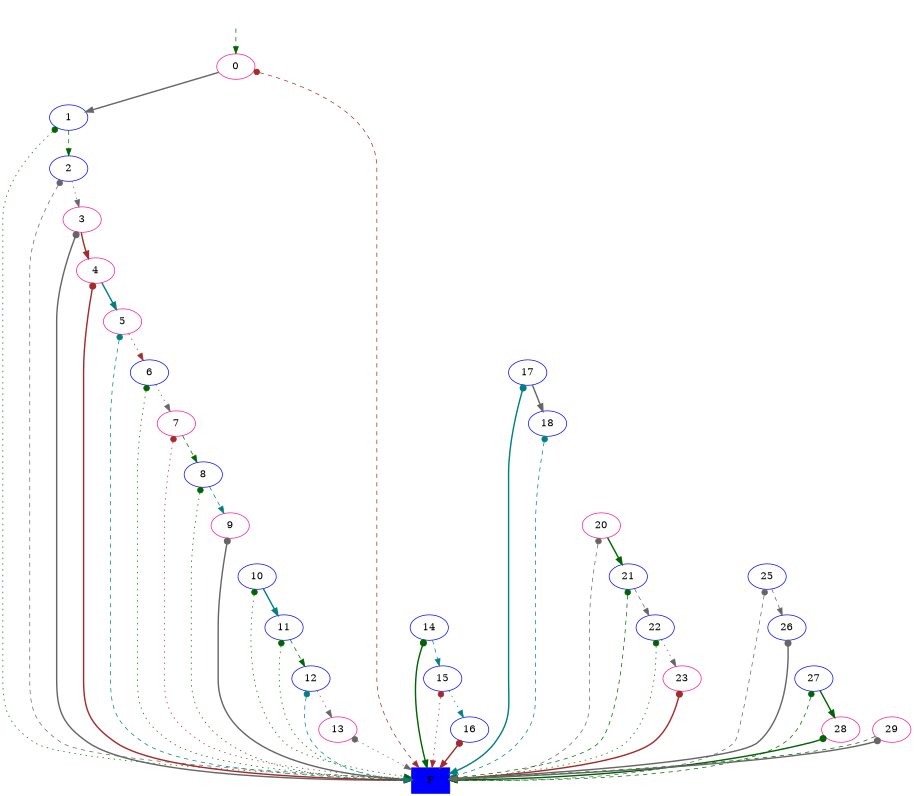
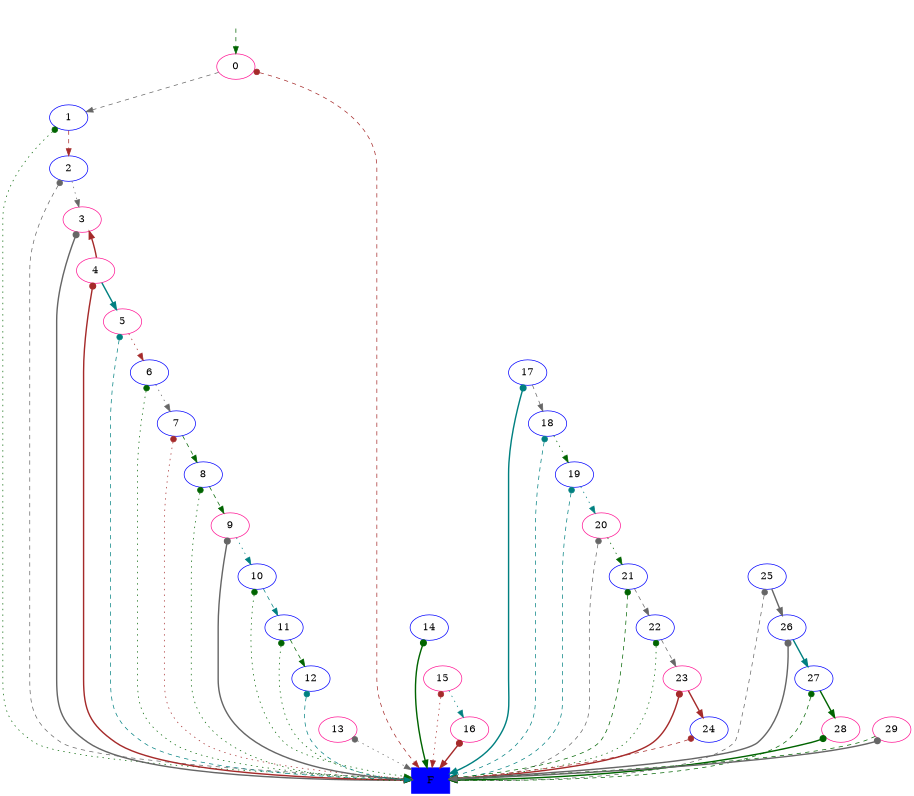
edge "0" -> "1": style bold -> dashed
edge "1" -> "2": color darkgreen -> brown
edge "3" -> "4": reversed
edge "17" -> "18": style bold -> dashed
node "7": color deeppink -> blue
node "19": added
edge "8" -> "9": color teal -> darkgreen
edge "9" -> "10": added
edge "20" -> "21": style bold -> dotted
edge "10" -> "11": style bold -> dashed
edge "25" -> "26": style dashed -> bold
edge "14" -> "15": removed
edge "22" -> "23": style dotted -> dashed
edge "26" -> "27": added
node "15": color blue -> deeppink
edge "12" -> "13": removed
node "16": color blue -> deeppink
node "24": added
